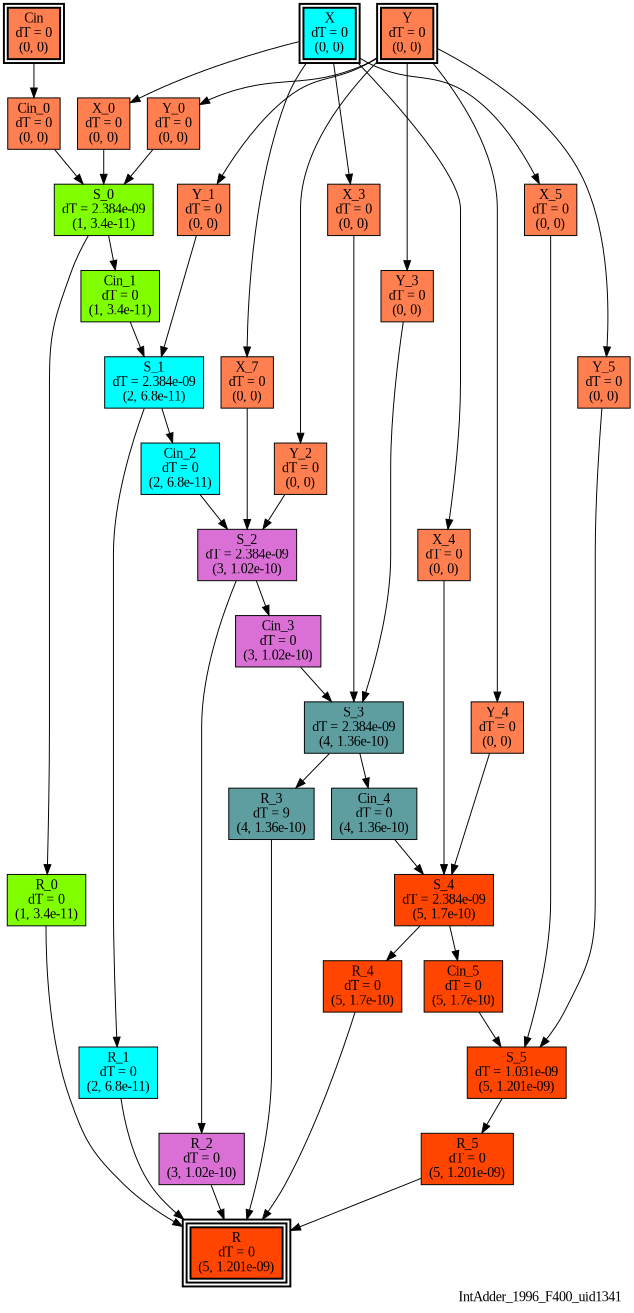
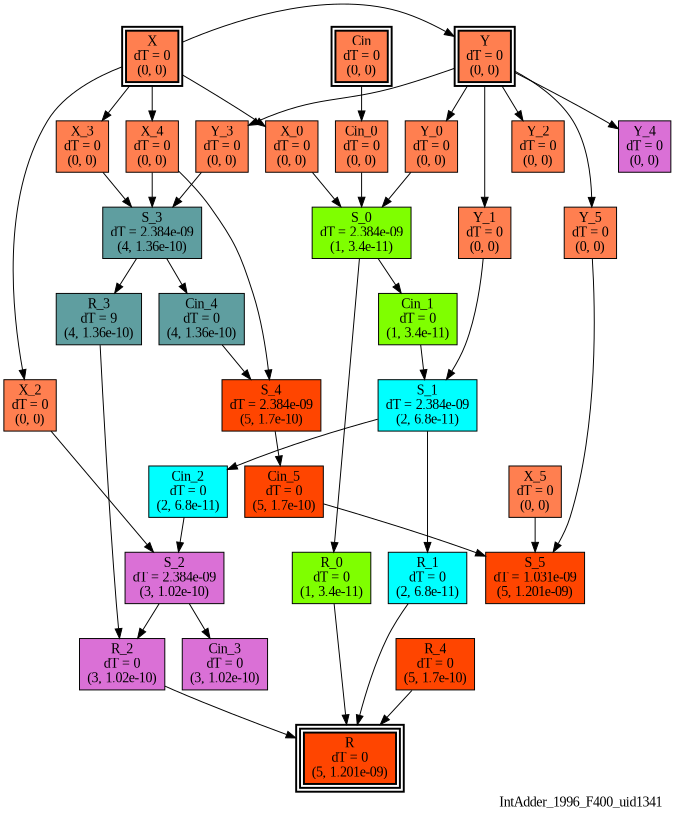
node "X dT = 0 (0, 0)": fillcolor cyan -> coral
edge "X dT = 0 (0, 0)" -> "X_5 dT = 0 (0, 0)": now "X dT = 0 (0, 0)" -> "Y dT = 0 (0, 0)"
node "X_7 dT = 0 (0, 0)": label "X_7 dT = 0 (0, 0)" -> "X_2 dT = 0 (0, 0)"
edge "Y_2 dT = 0 (0, 0)" -> "S_2 dT = 2.384e-09 (3, 1.02e-10)": removed
edge "Cin_3 dT = 0 (3, 1.02e-10)" -> "S_3 dT = 2.384e-09 (4, 1.36e-10)": now "X_4 dT = 0 (0, 0)" -> "S_3 dT = 2.384e-09 (4, 1.36e-10)"
node "Y_4 dT = 0 (0, 0)": fillcolor coral -> orchid
edge "Y_4 dT = 0 (0, 0)" -> "S_4 dT = 2.384e-09 (5, 1.7e-10)": removed
edge "S_4 dT = 2.384e-09 (5, 1.7e-10)" -> "R_4 dT = 0 (5, 1.7e-10)": removed
edge "R_3 dT = 9 (4, 1.36e-10)" -> "R dT = 0 (5, 1.201e-09)": now "R_3 dT = 9 (4, 1.36e-10)" -> "R_2 dT = 0 (3, 1.02e-10)"
node "R_5 dT = 0 (5, 1.201e-09)": removed
